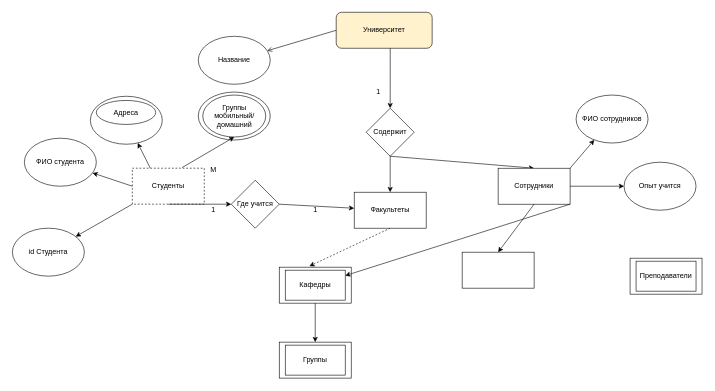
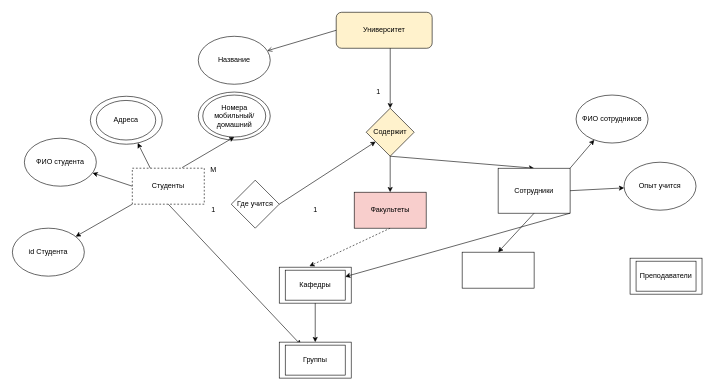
node "Адреса": size 59x24 -> 59x40
node "Группы мобильный/домашний": label "Группы мобильный/домашний" -> "Номера мобильный/домашний"
node "Содержит": fillcolor #ffffff -> #fff2cc
node "Сотрудники": size 72x36 -> 72x45
edge "Студенты" -> "Где учится": now "Студенты" -> "Группы"
edge "Где учится" -> "Факультеты": now "Где учится" -> "Содержит"
node "Факультеты": fillcolor #ffffff -> #f8cecc
